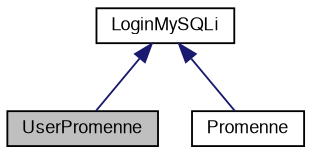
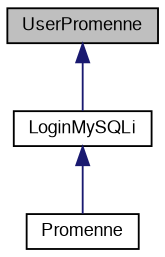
edge "UserPromenne" -> "LoginMySQLi": reversed
